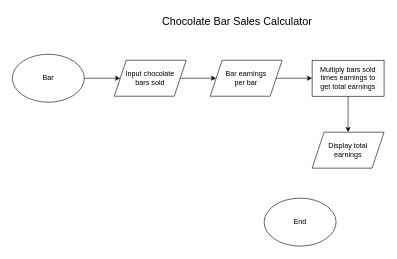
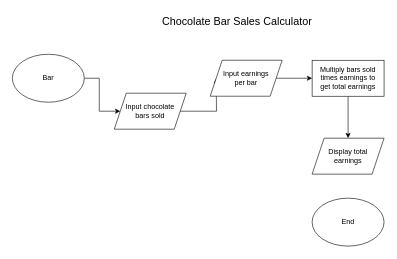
node "Input chocolate bars sold": moved (150, 78) -> (150, 111)
node "Bar earnings per bar": label "Bar earnings per bar" -> "Input earnings per bar"
node "Display total earnings": moved (348, 150) -> (348, 156)
node "End": moved (300, 222) -> (348, 222)
